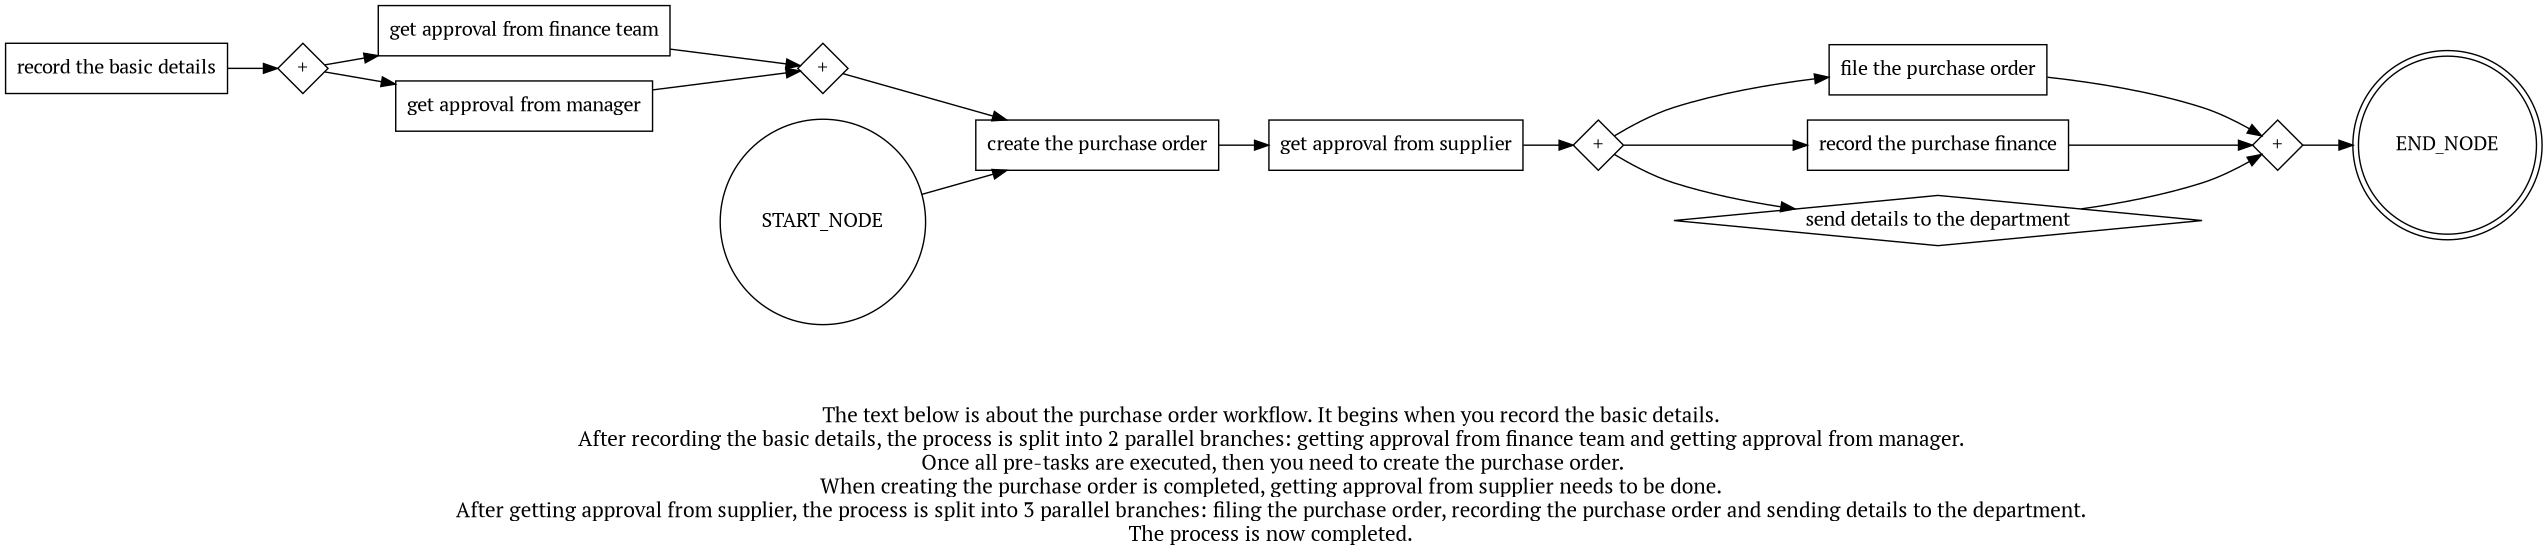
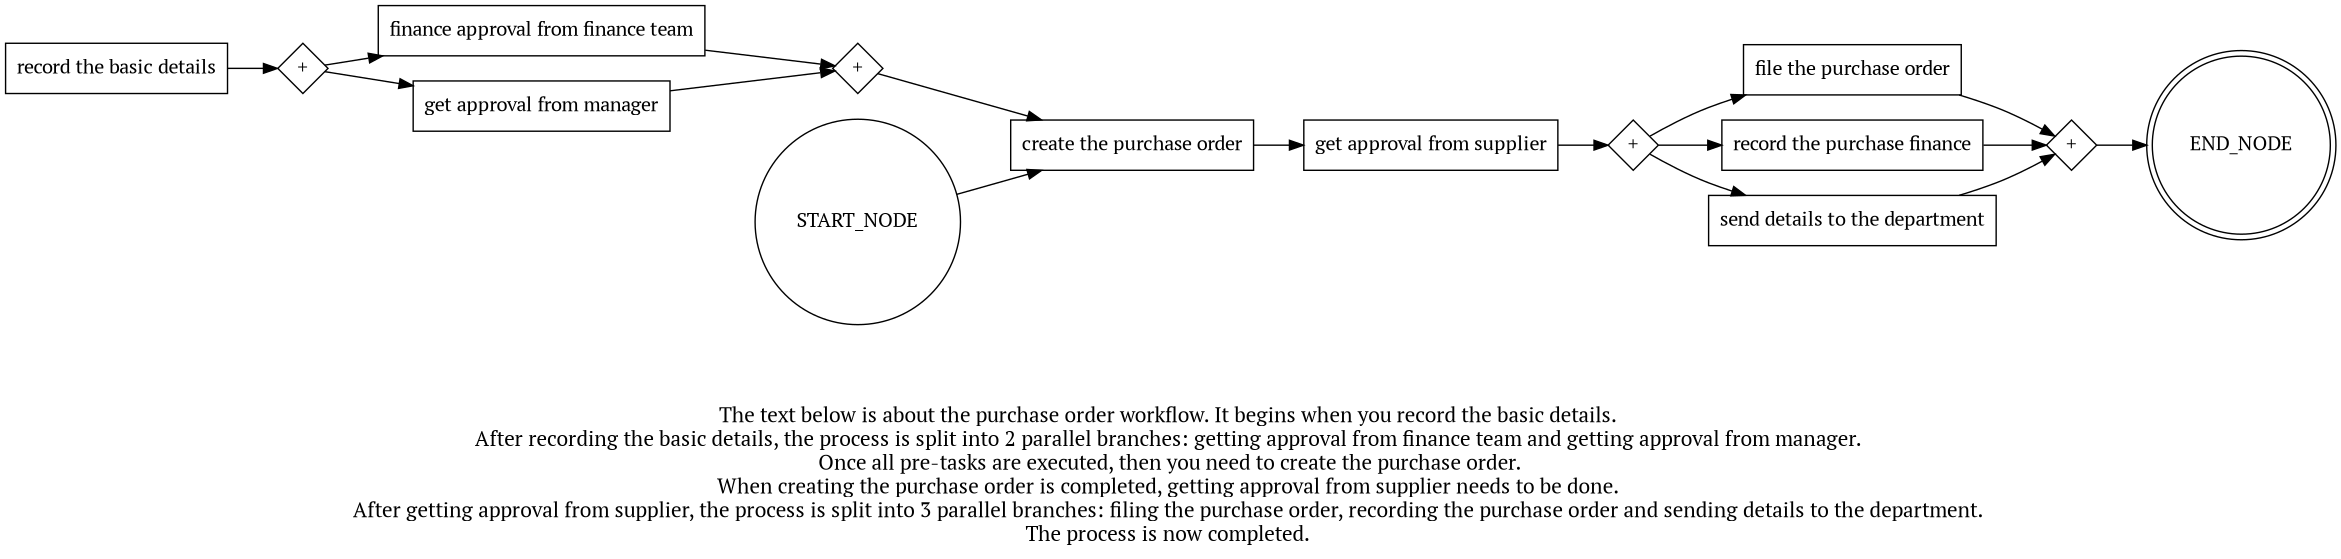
node "get approval from finance team": label "get approval from finance team" -> "finance approval from finance team"
node "send details to the department": shape diamond -> box
